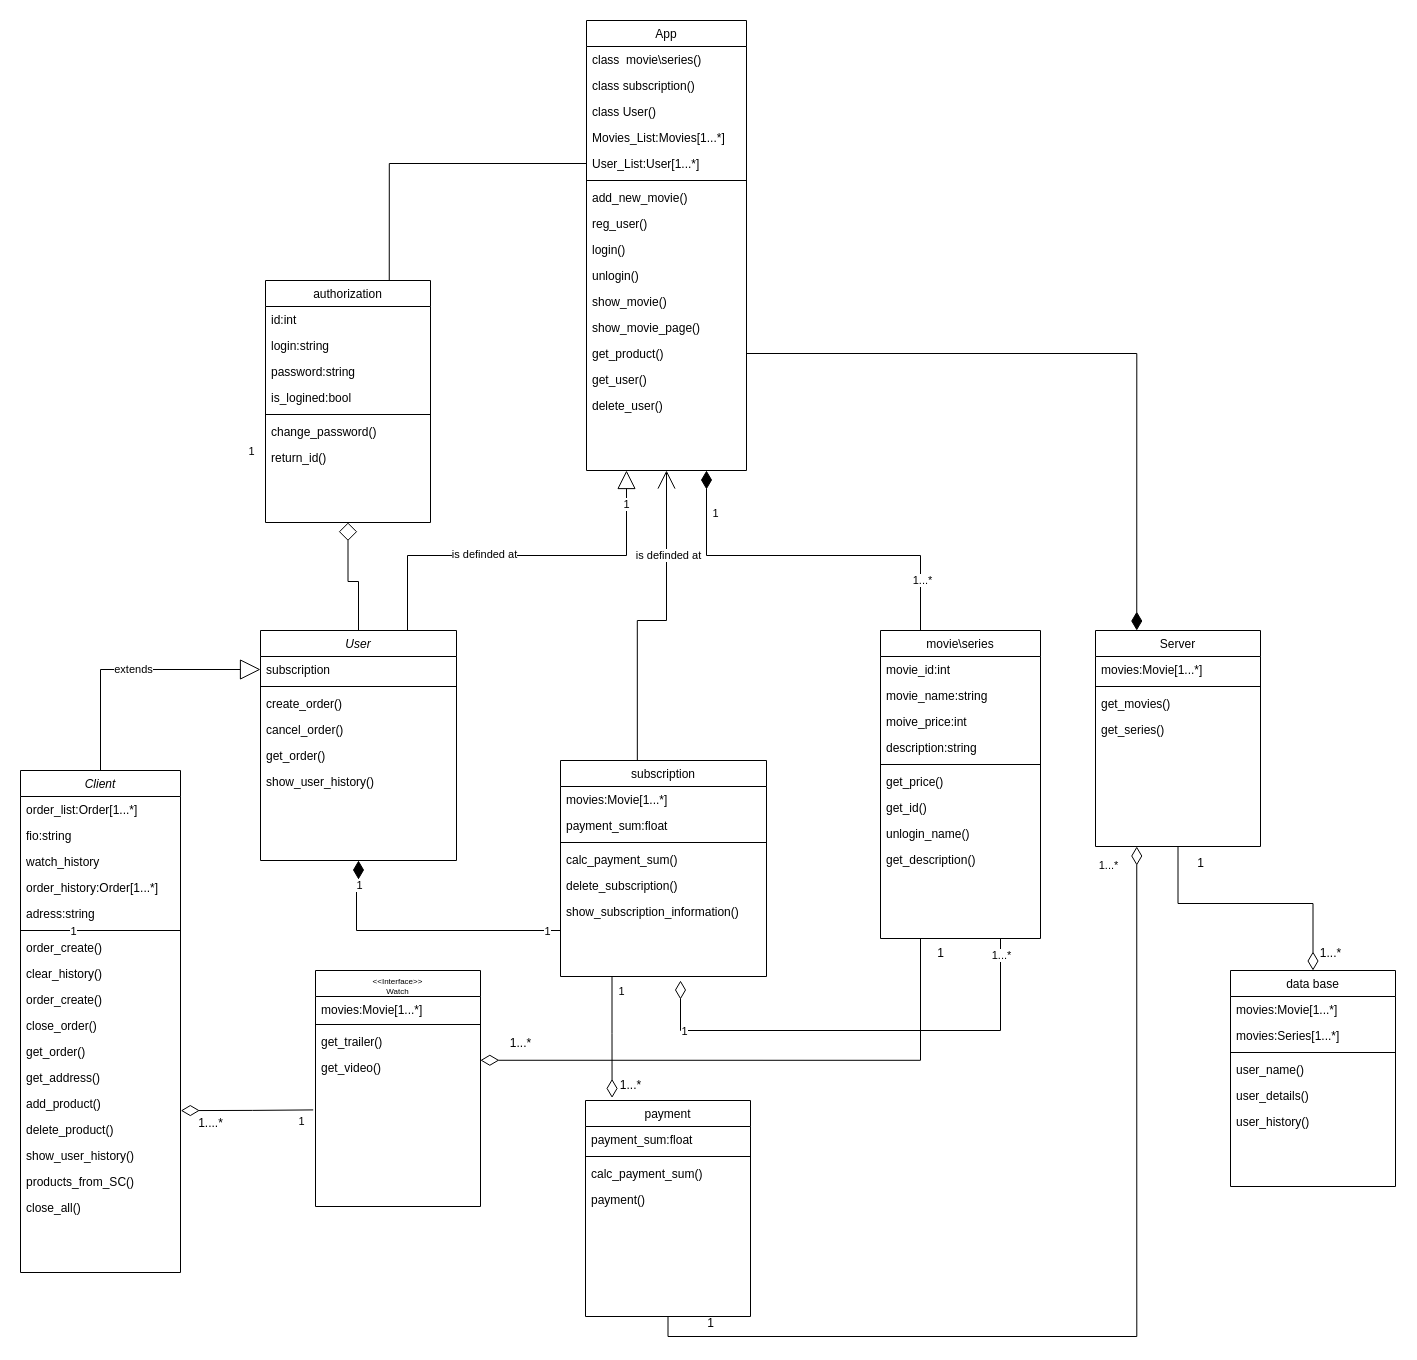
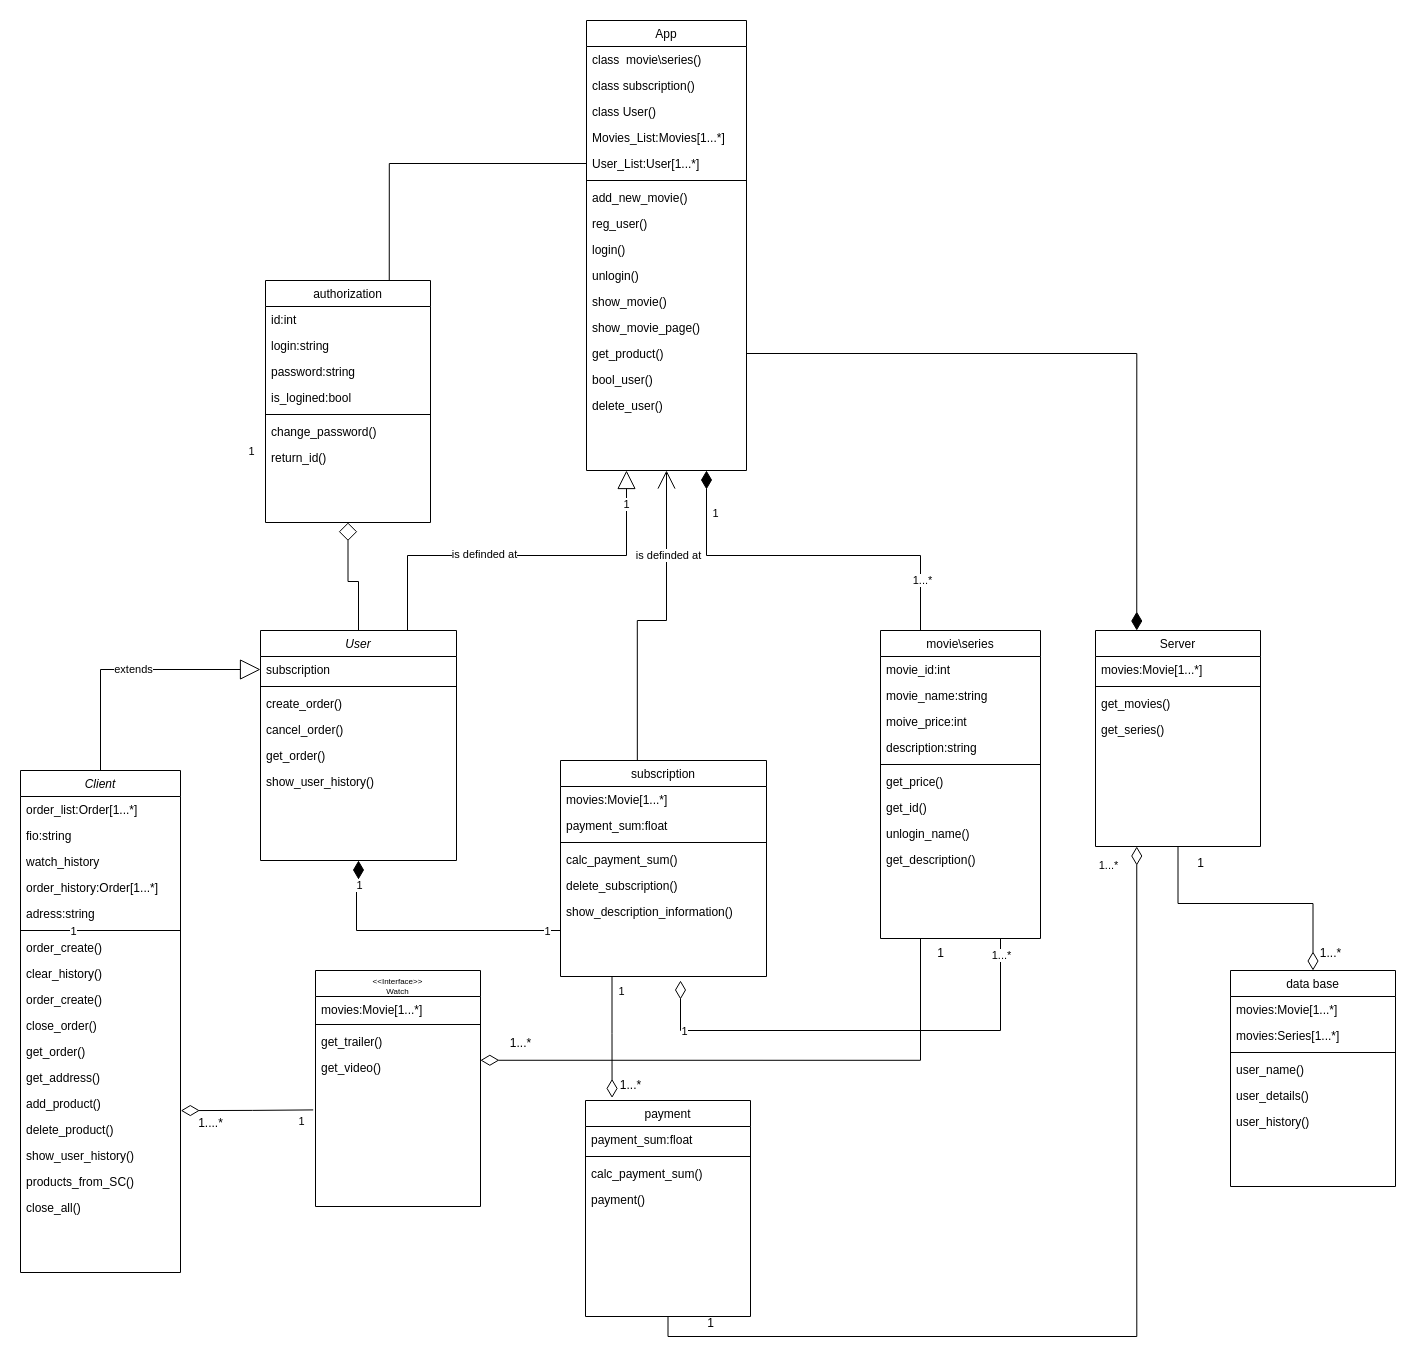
node "get_user()": label "get_user()" -> "bool_user()"
node "show_subscription_information()": label "show_subscription_information()" -> "show_description_information()"
